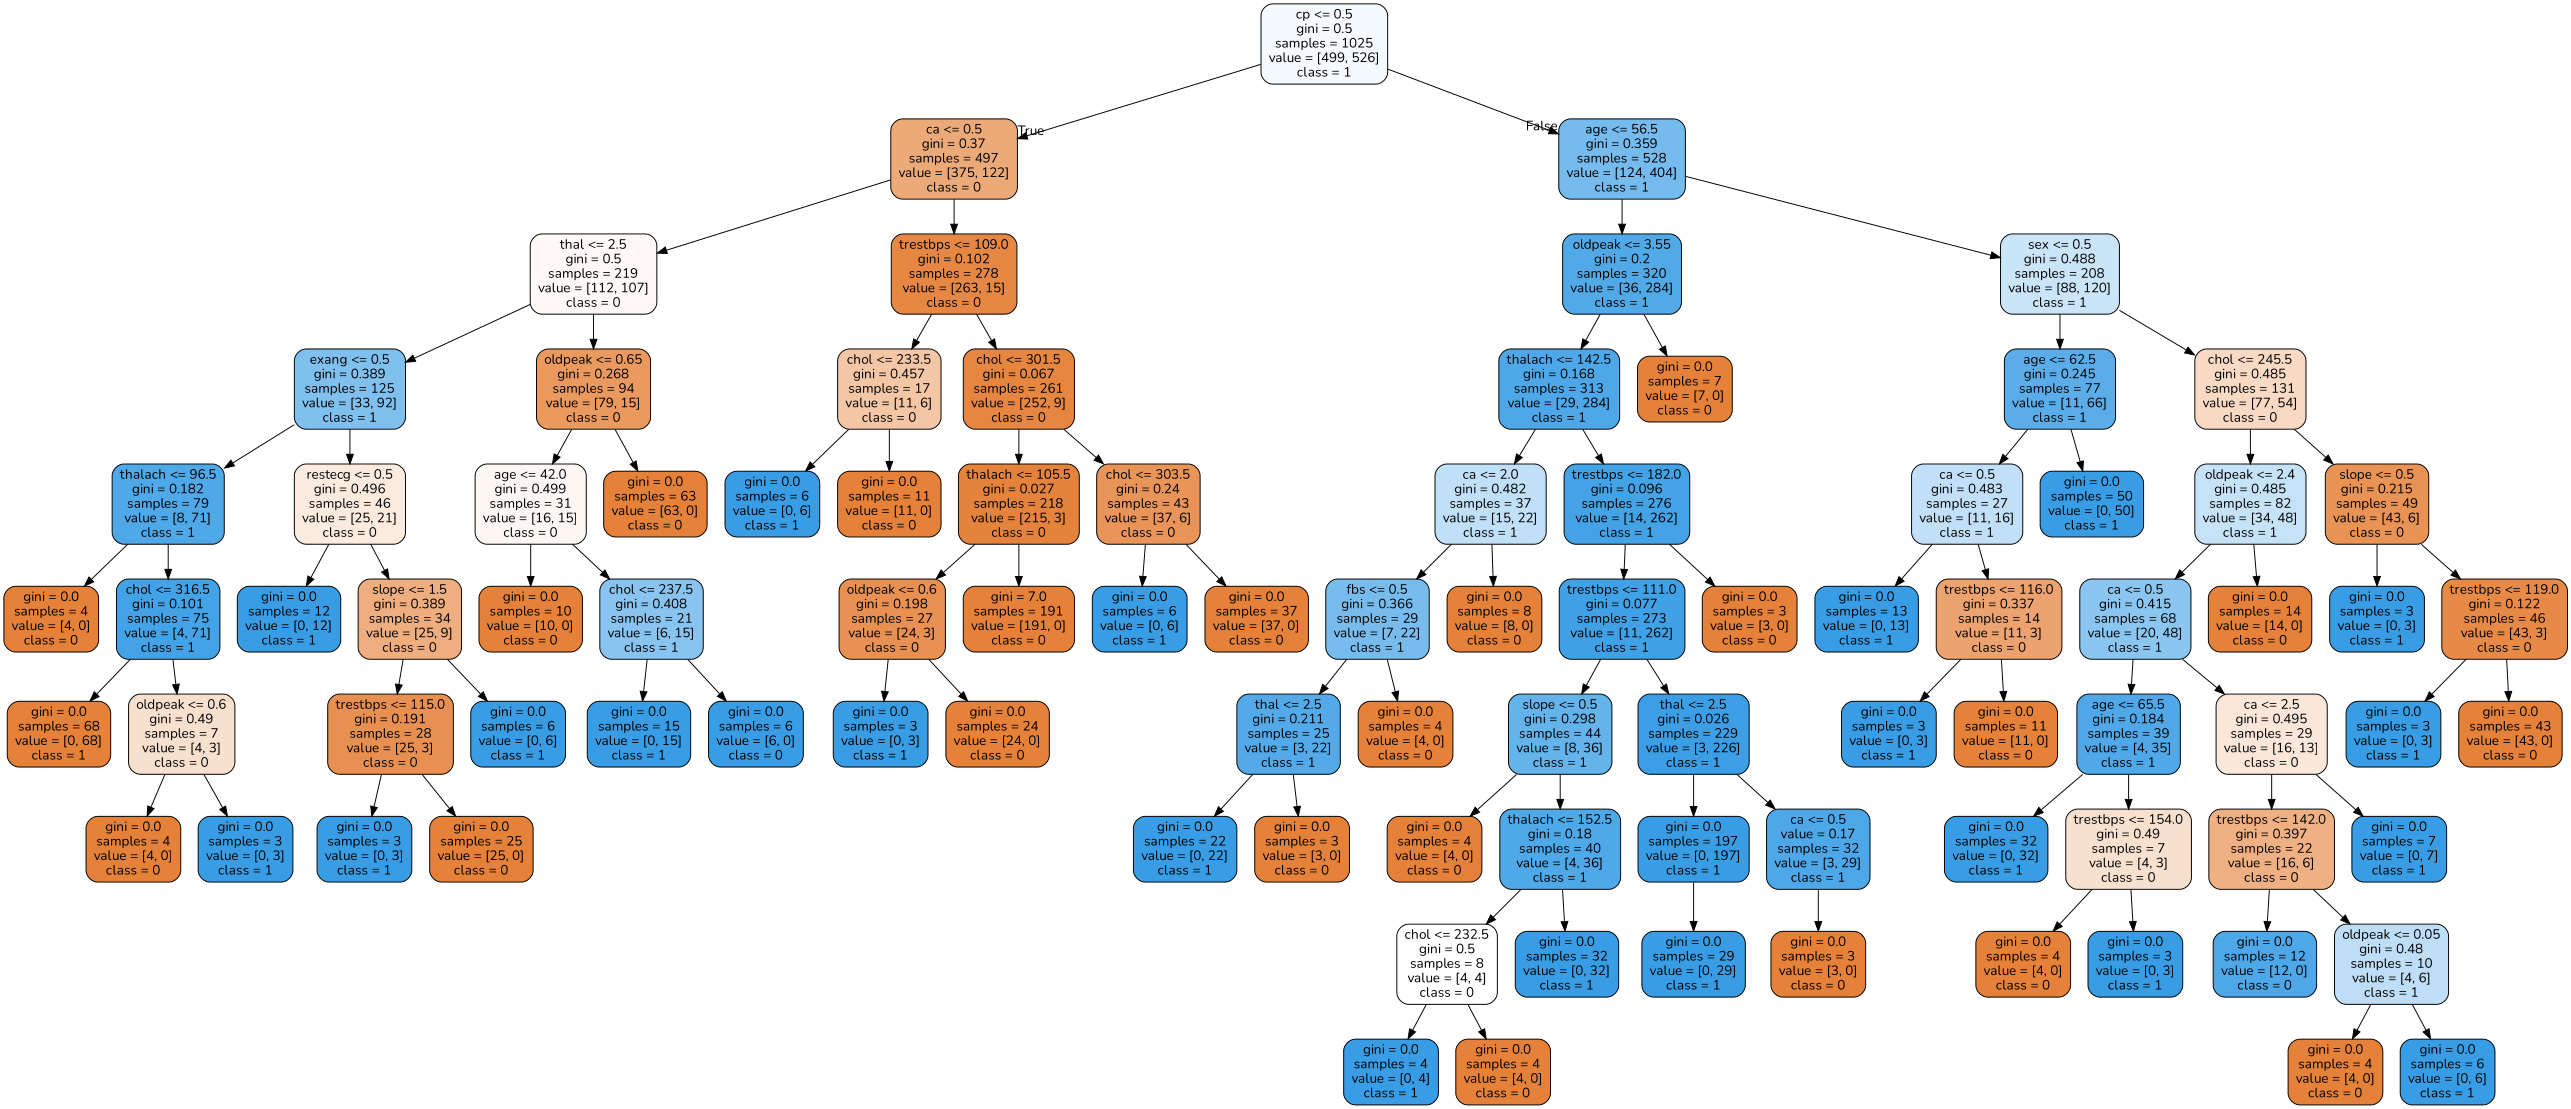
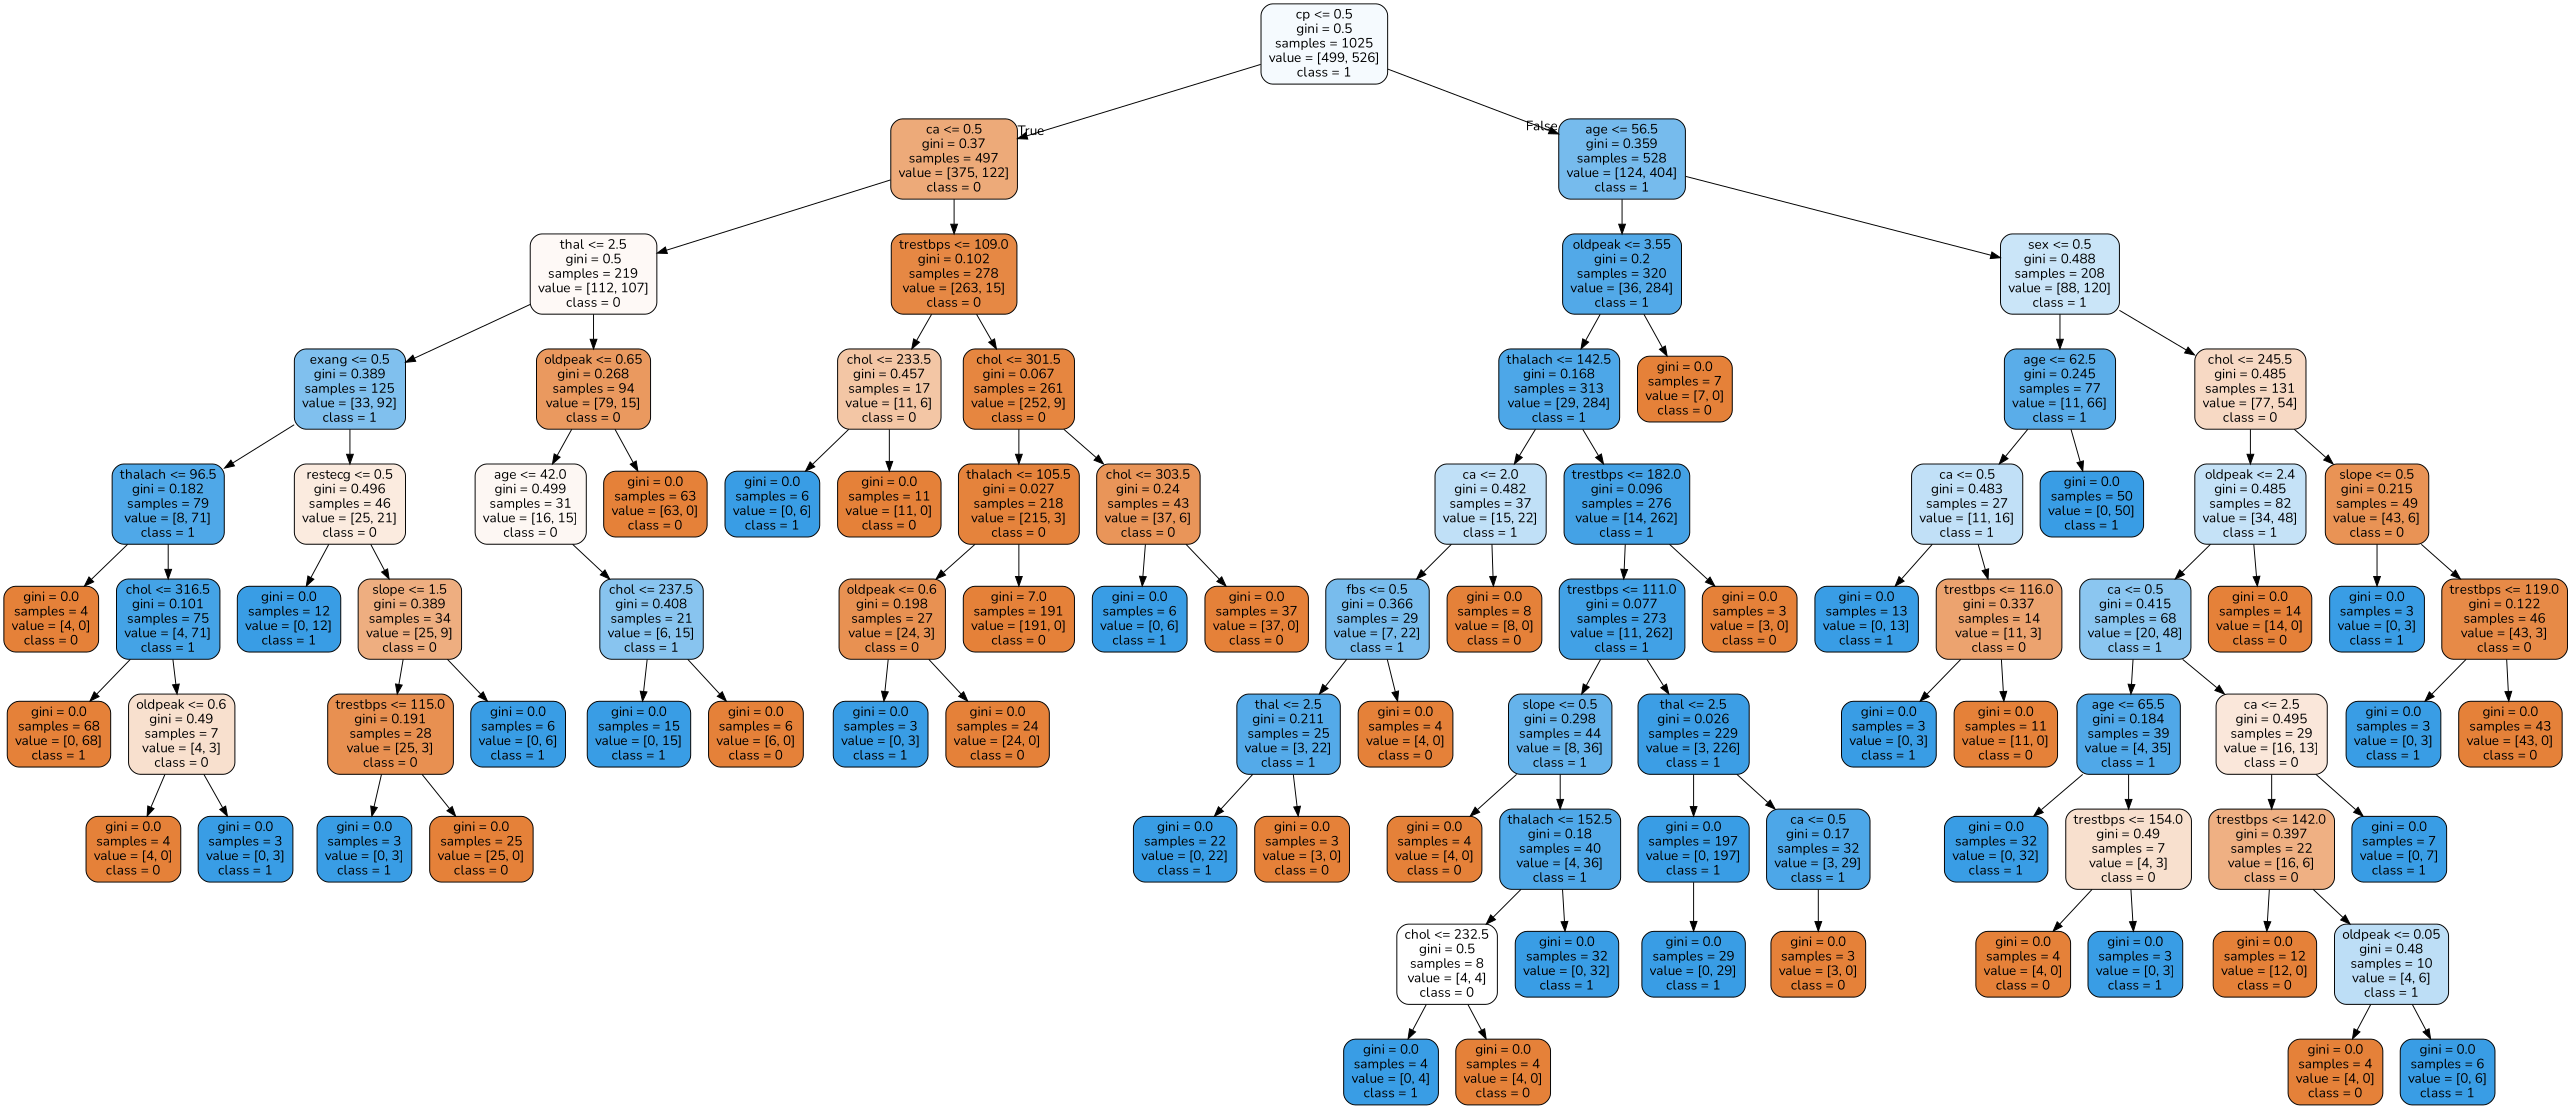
node "gini = 0.0 samples = 10 value = [10, 0] class = 0": removed
node "gini = 0.0 samples = 6 value = [6, 0] class = 0": fillcolor #399de5 -> #e58139
node "ca <= 0.5 value = 0.17 samples = 32 value = [3, 29] class = 1": label "ca <= 0.5 value = 0.17 samples = 32 value = [3, 29] class = 1" -> "ca <= 0.5 gini = 0.17 samples = 32 value = [3, 29] class = 1"
node "gini = 0.0 samples = 12 value = [12, 0] class = 0": fillcolor #4da7e8 -> #e58139
